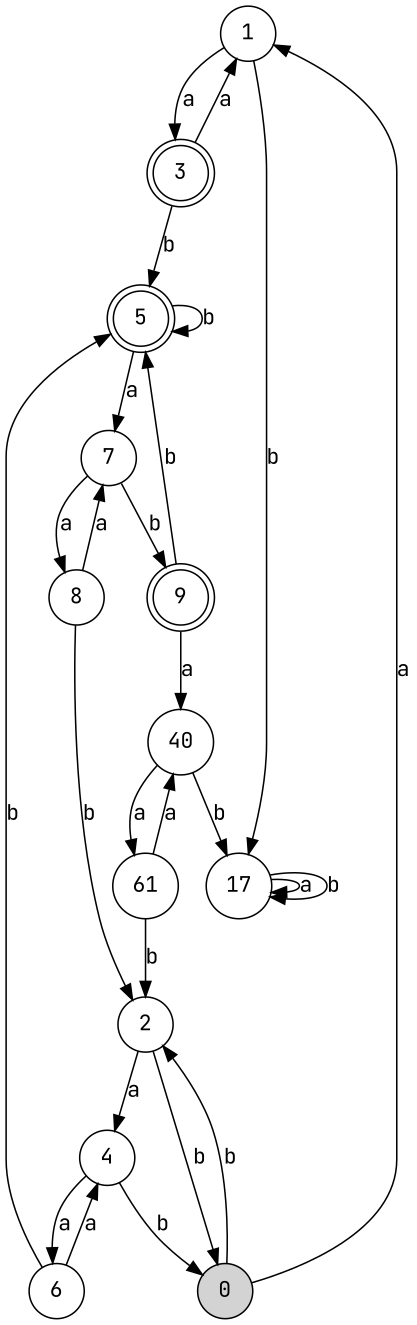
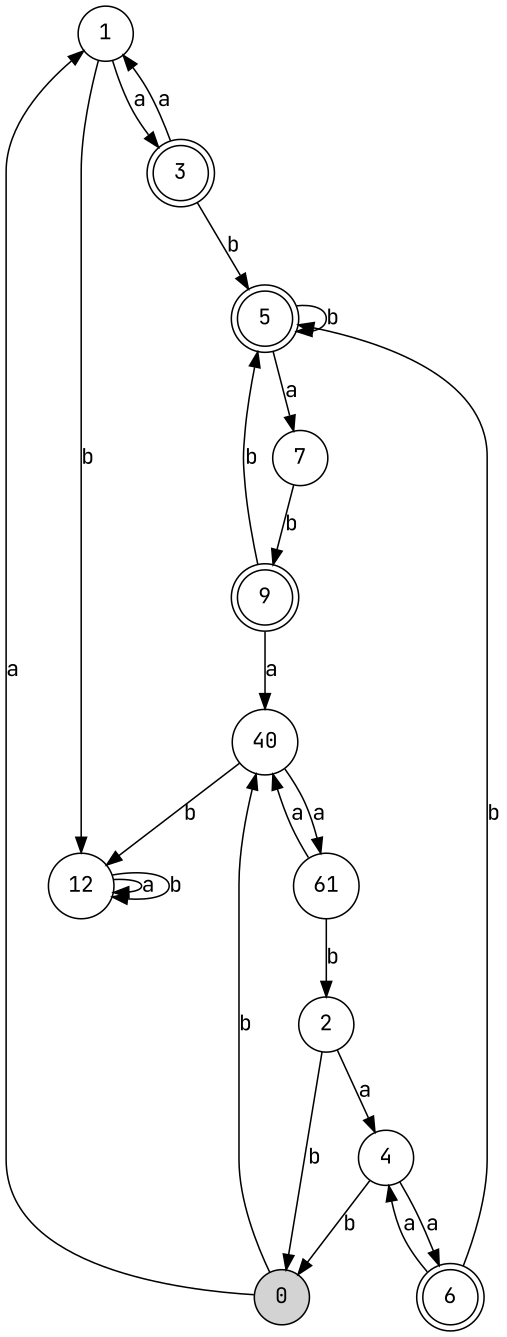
node "8": removed
node "17": label "17" -> "12"
edge "0" -> "2": now "0" -> "40"
node "6": shape circle -> doublecircle
